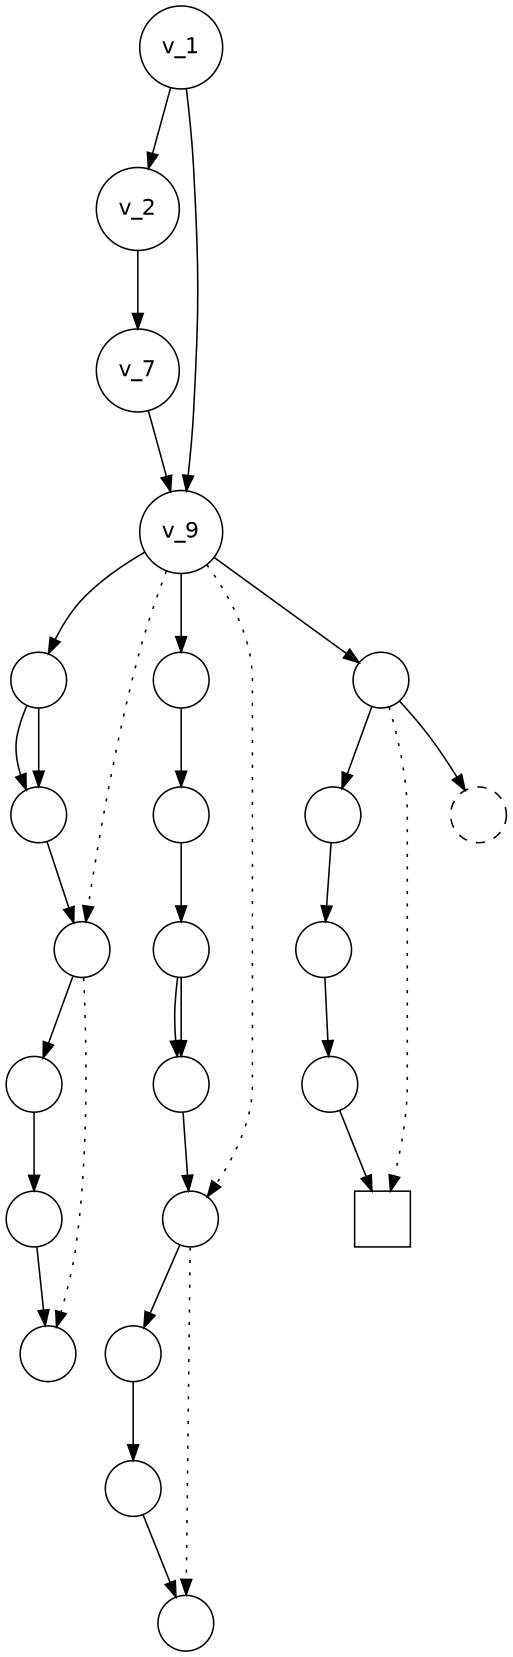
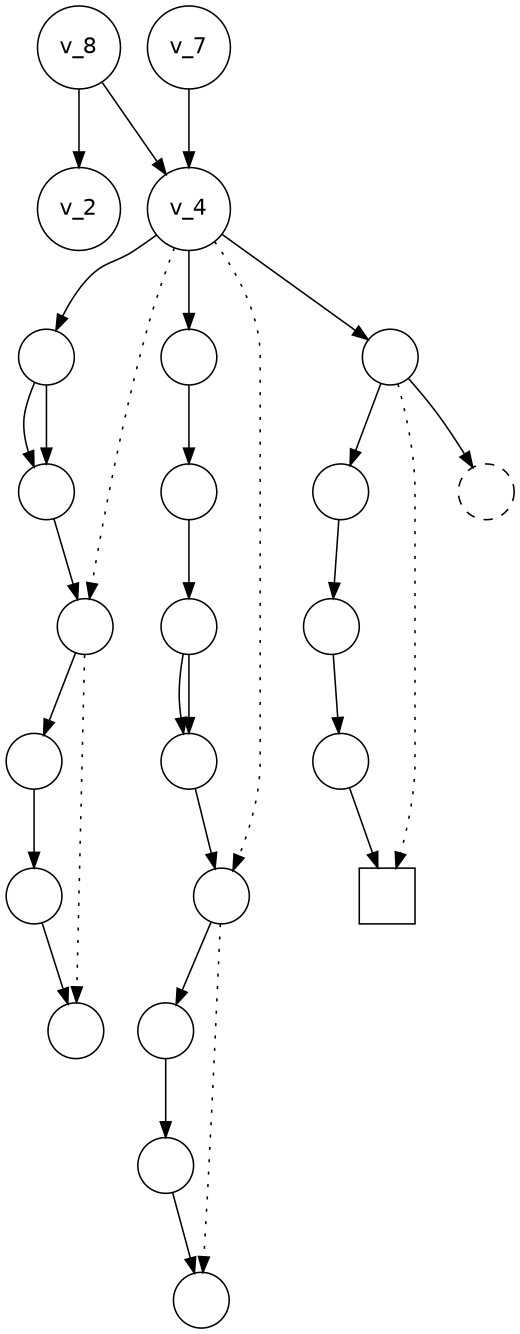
node "v_1": label "v_1" -> "v_8"
edge "v_2" -> "v_7": removed
node "v_9": label "v_9" -> "v_4"
